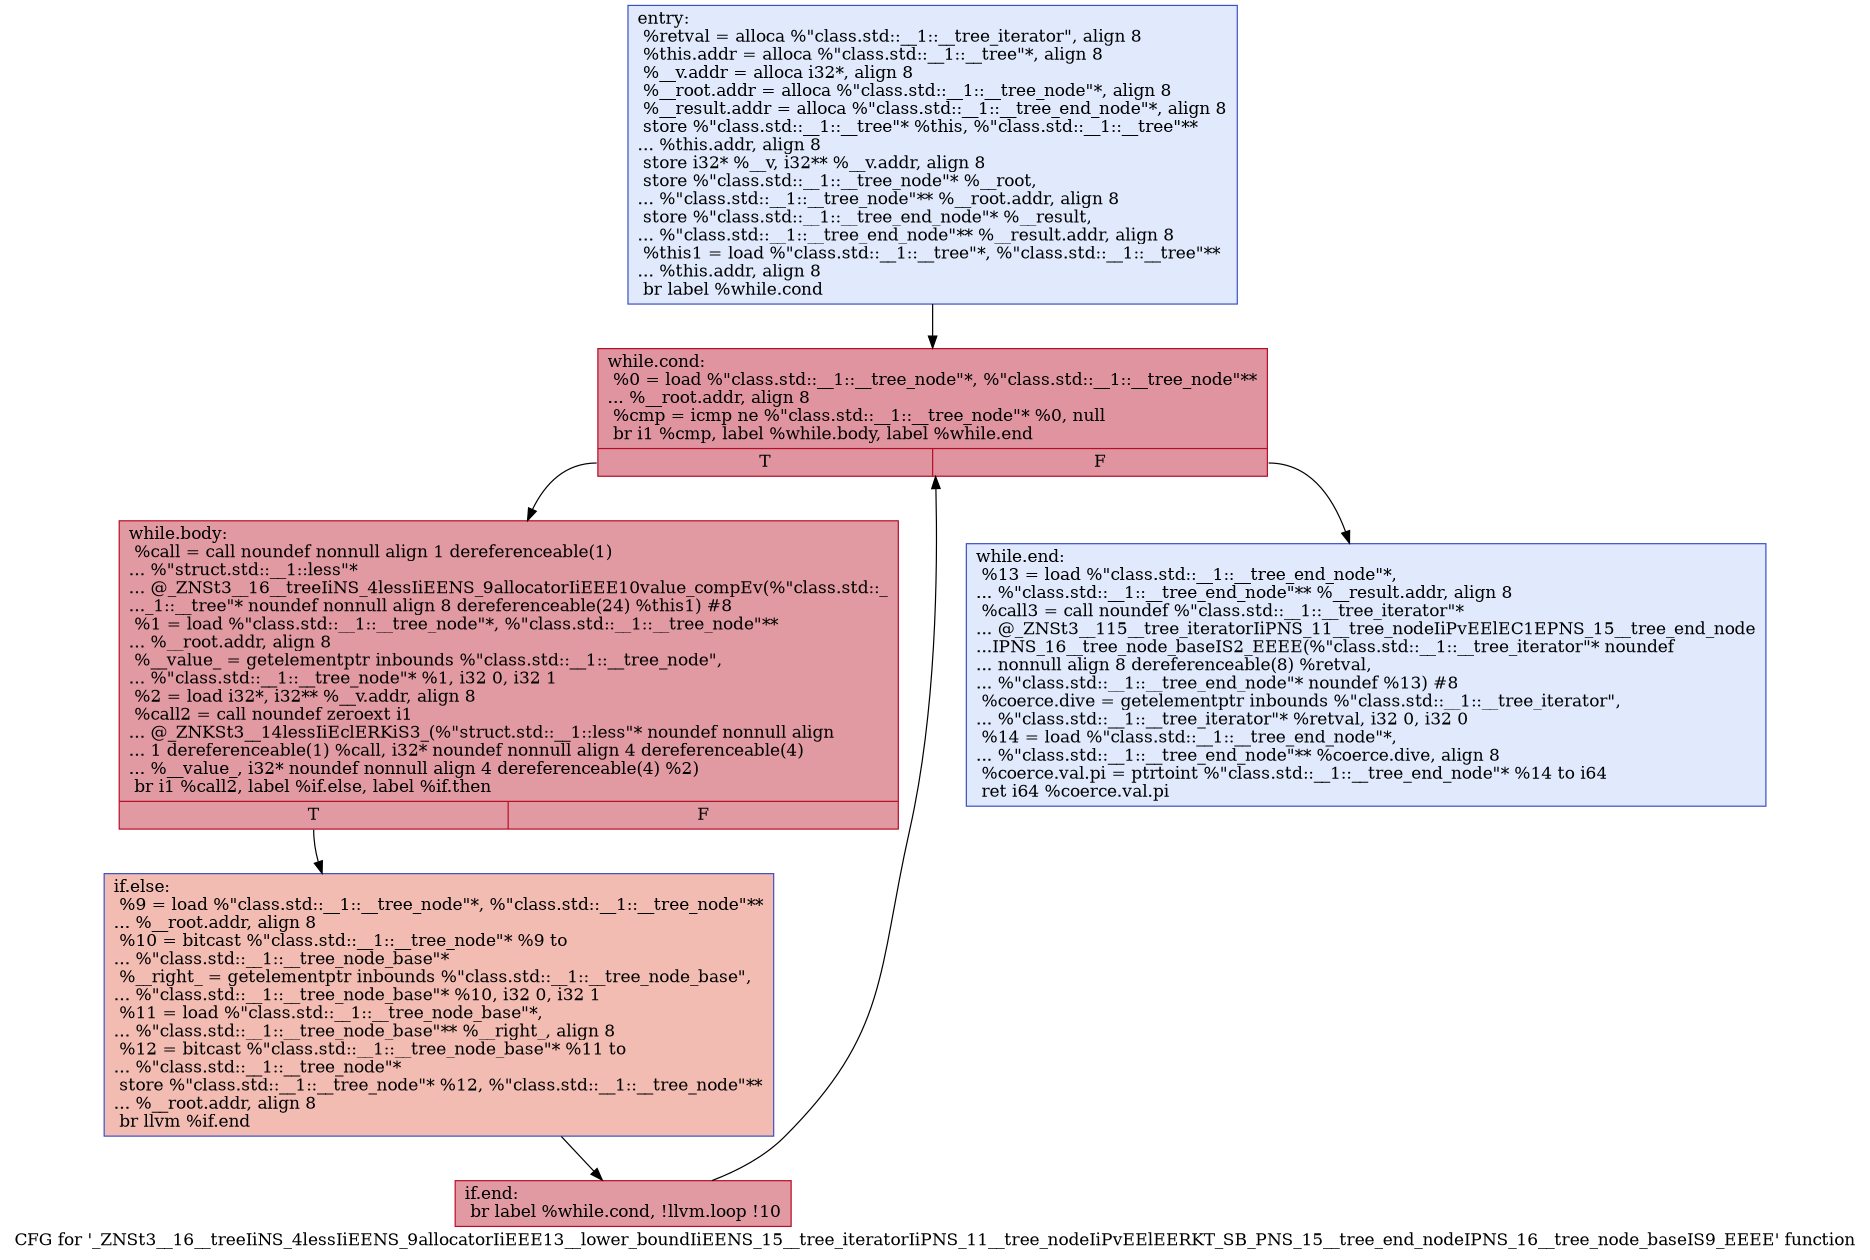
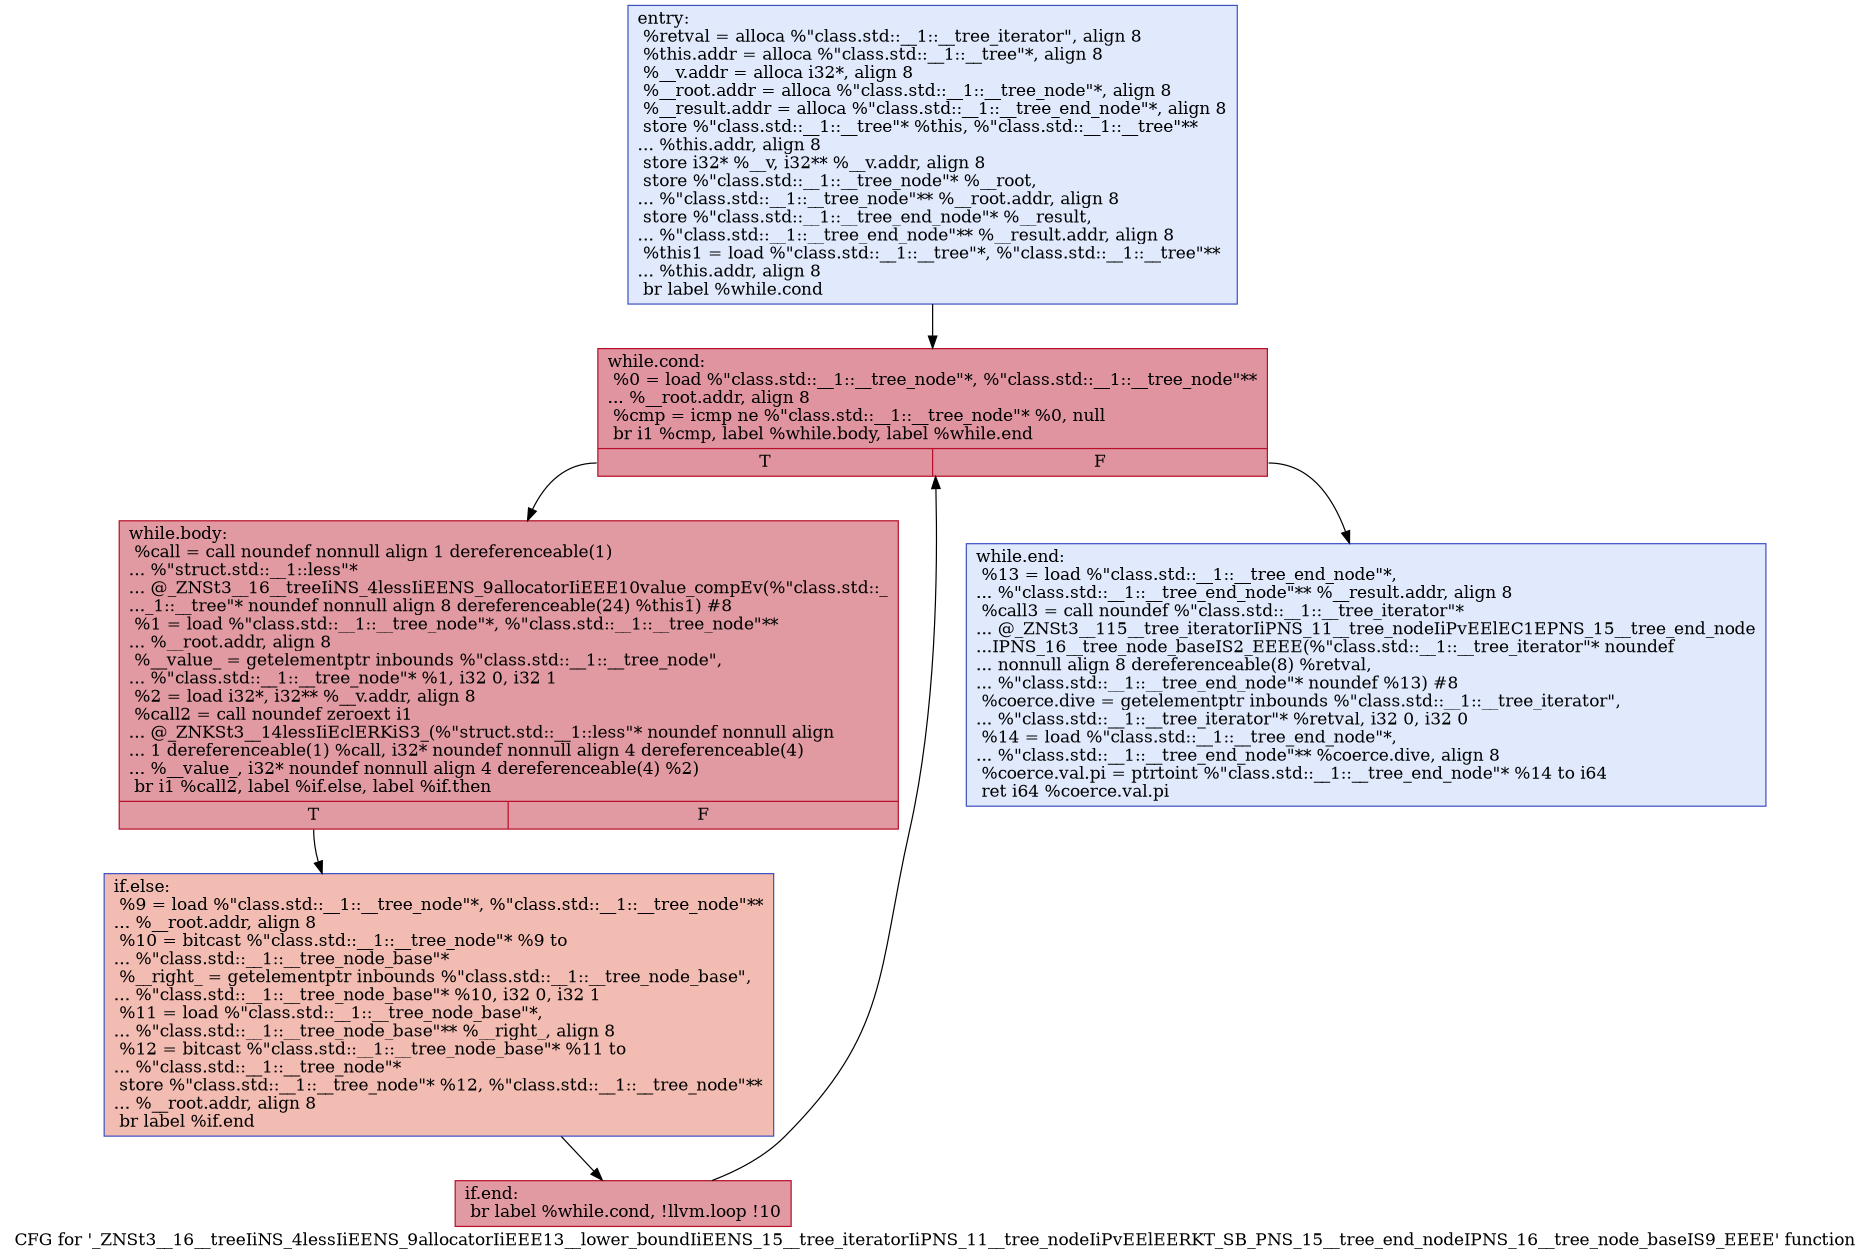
node "if.else:": text "br llvm %if.end" -> "br label %if.end"
